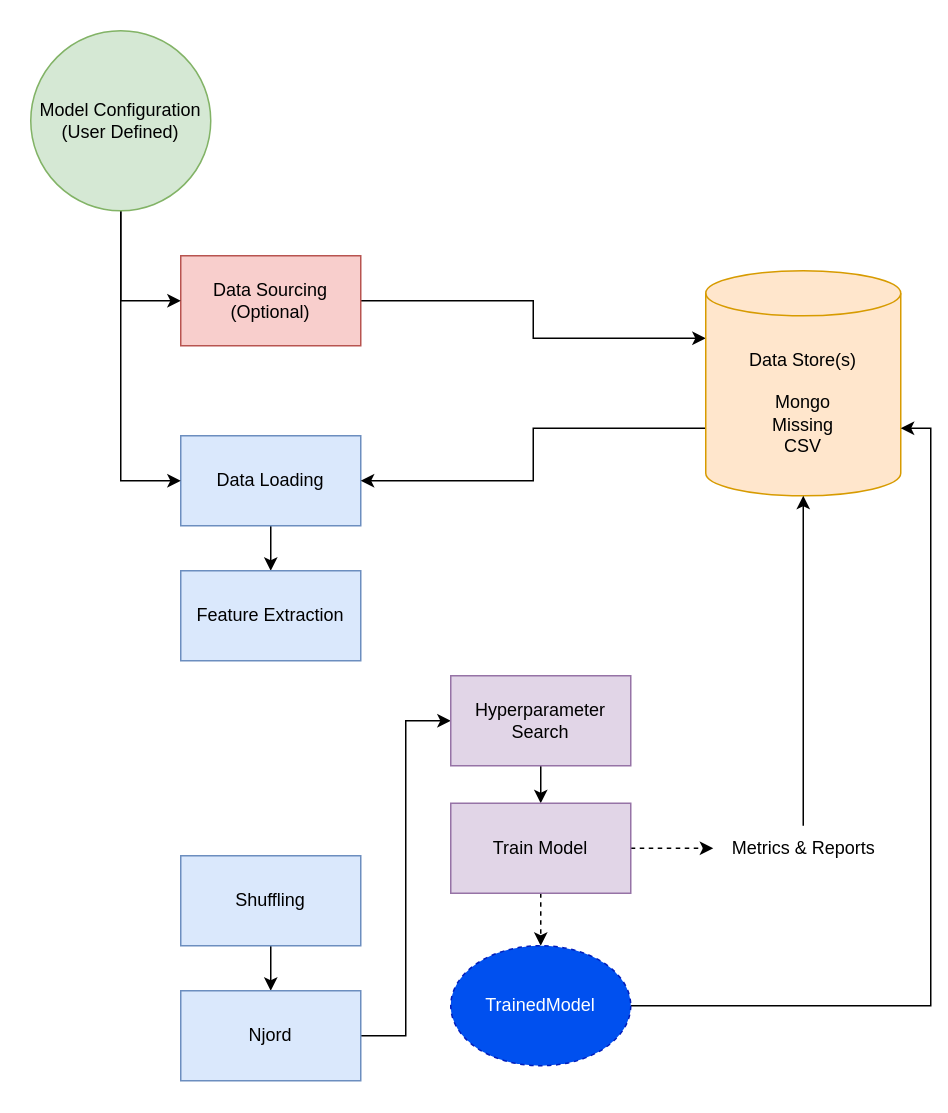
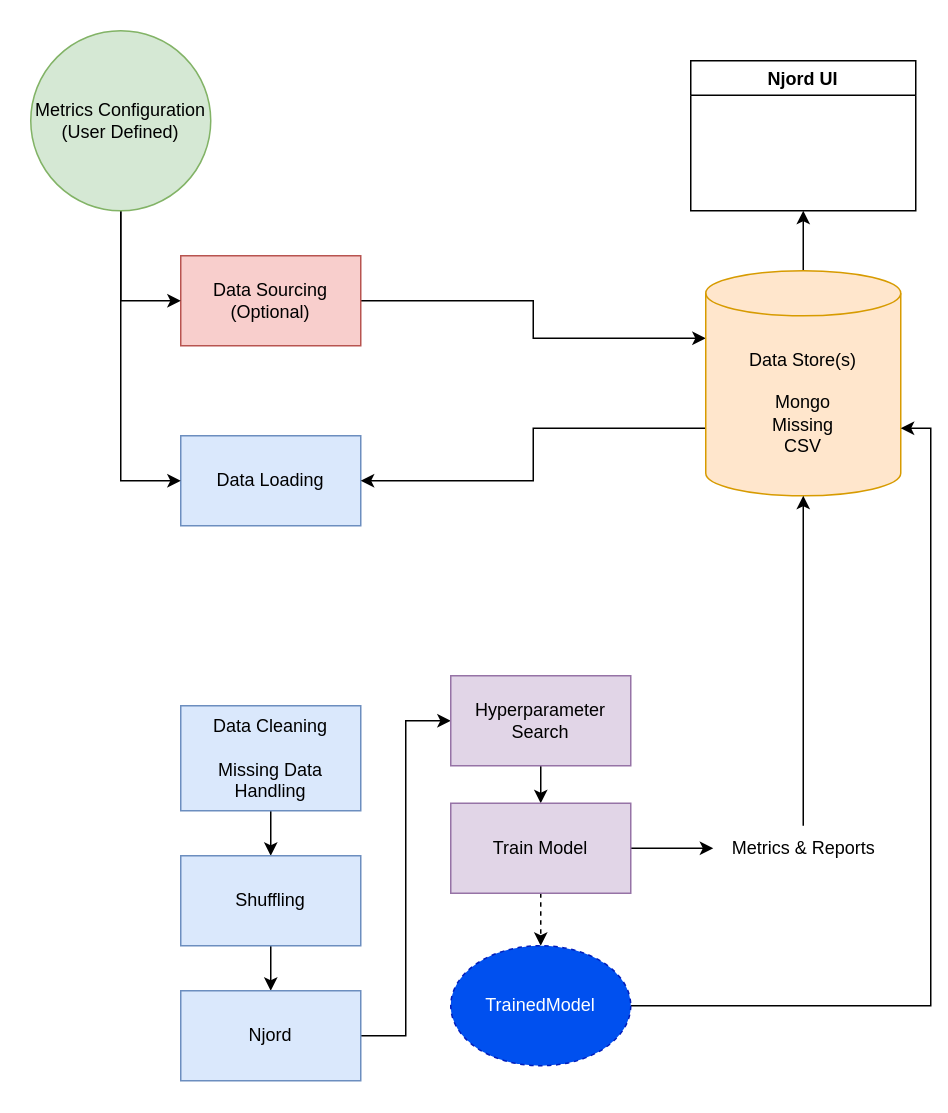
node "Model Configuration (User Defined)": label "Model Configuration (User Defined)" -> "Metrics Configuration (User Defined)"
node "Njord UI": added
edge "Data Store(s) Mongo Missing CSV" -> "Njord UI": added
edge "Data Loading" -> "Feature Extraction": removed
node "Feature Extraction": removed
node "Data Cleaning Missing Data Handling": added
edge "Data Cleaning Missing Data Handling" -> "Shuffling": added
edge "Train Model" -> "Metrics & Reports": style dashed -> solid
